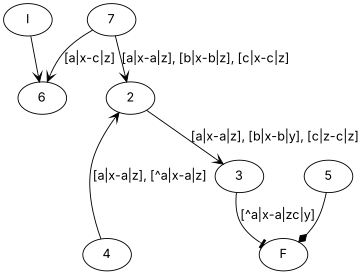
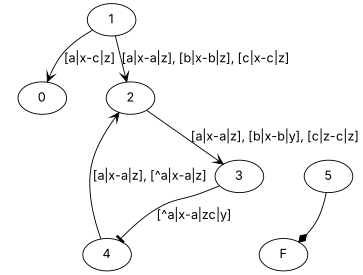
node "I": removed
node "7": label "7" -> "1"
node "6": label "6" -> "0"
edge "3" -> "F": now "3" -> "4"
